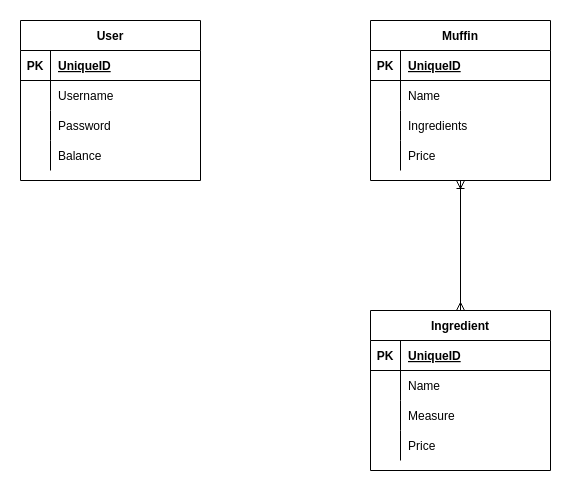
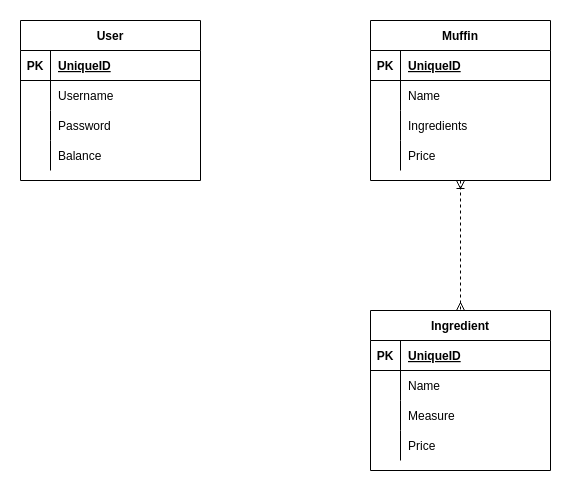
edge "Muffin" -- "Ingredient": style solid -> dashed
